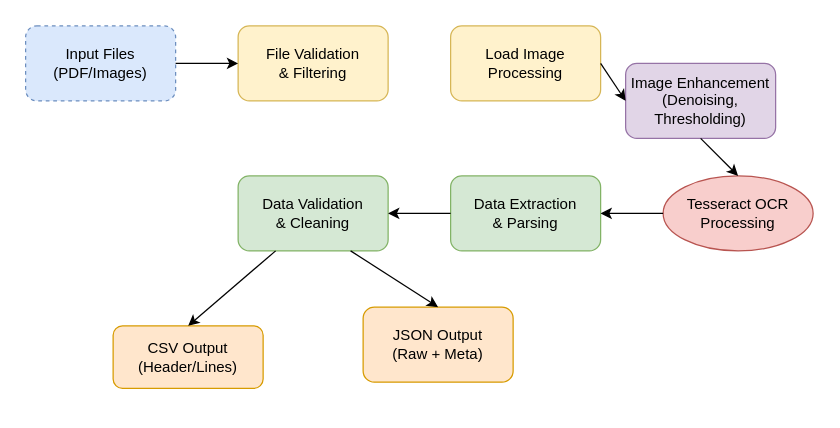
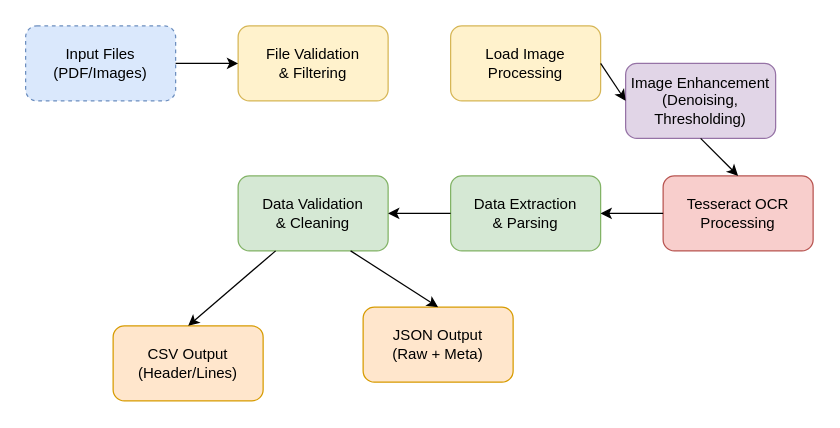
node "Tesseract OCR Processing": shape ellipse -> rounded rectangle
node "CSV Output (Header/Lines)": size 150x63 -> 150x75
